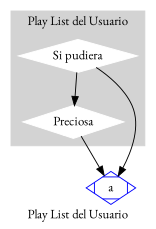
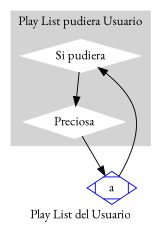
cluster "Play List del Usuario": label "Play List del Usuario" -> "Play List pudiera Usuario"
edge "Si pudiera" -> "a": reversed
